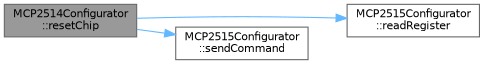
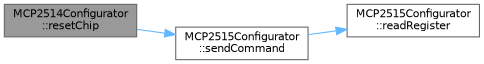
edge "MCP2514Configurator ::resetChip" -> "MCP2515Configurator ::readRegister": now "MCP2515Configurator ::sendCommand" -> "MCP2515Configurator ::readRegister"
